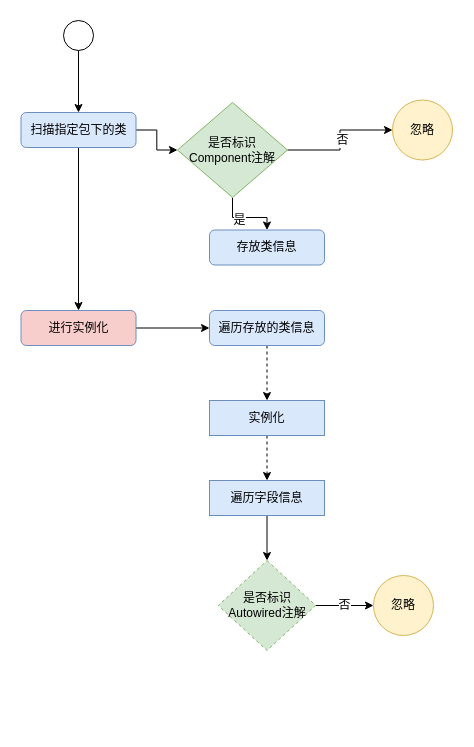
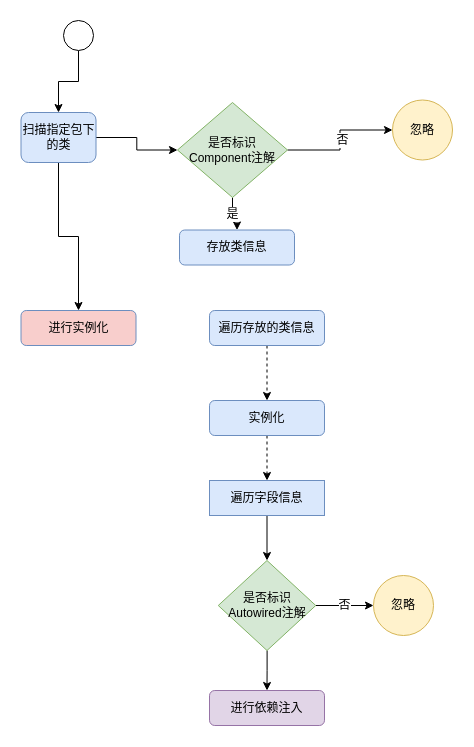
node "扫描指定包下的类": size 115x35 -> 75x50
node "存放类信息": moved (267, 248) -> (237, 248)
edge "进行实例化" -> "遍历存放的类信息": removed
node "实例化": shape rectangle -> rounded rectangle
node "是否标识Autowired注解": style dashed -> solid
edge "是否标识Autowired注解" -> "进行依赖注入": added
node "进行依赖注入": added
